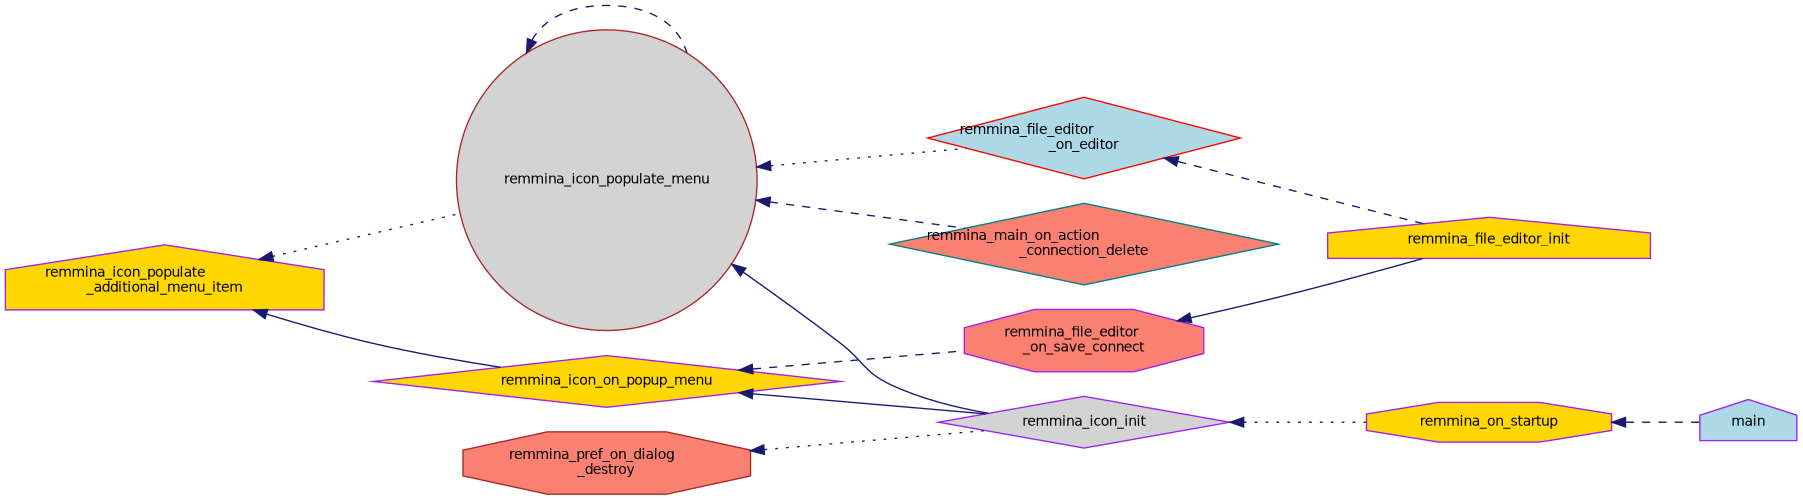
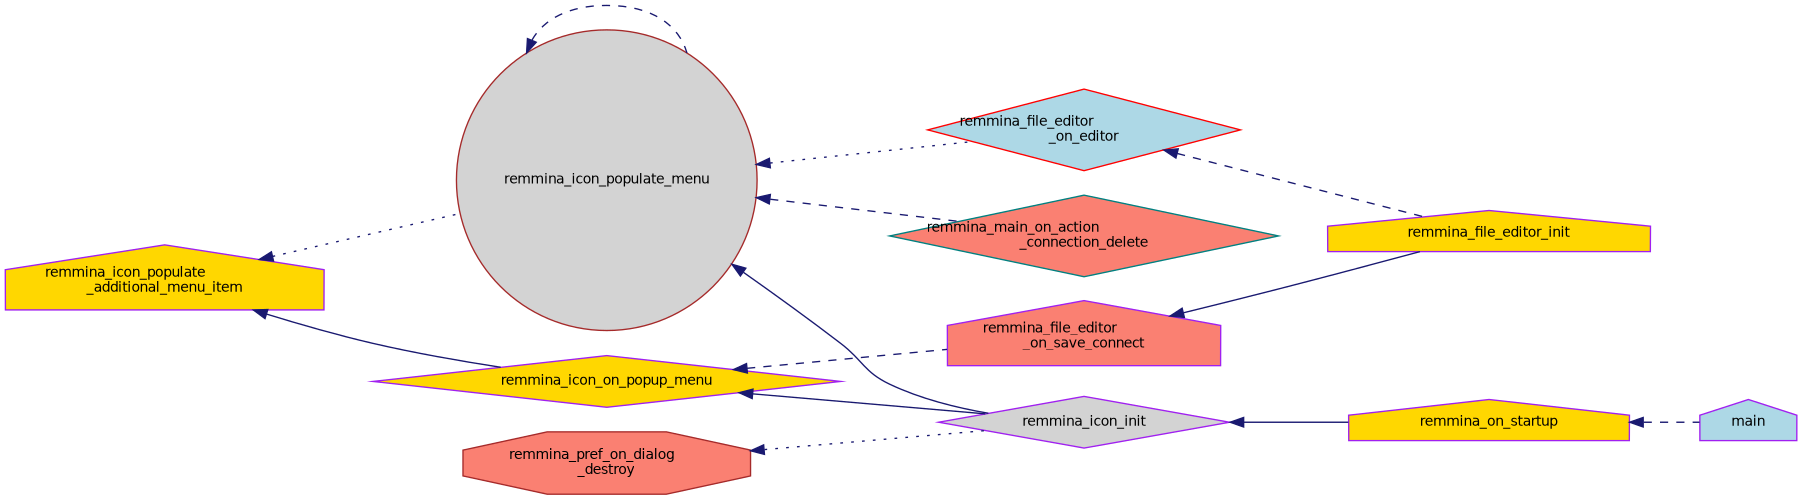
node "remmina_file_editor _on_save_connect": shape octagon -> house
edge "remmina_on_startup" -> "remmina_icon_init": style dotted -> solid
node "remmina_on_startup": shape octagon -> house
